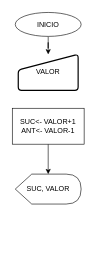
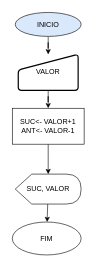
node "INICIO": fillcolor #ffffff -> #dae8fc
edge "VALOR" -> "SUC<- VALOR+1 ANT<- VALOR-1": added
edge "SUC, VALOR" -> "FIM": added
node "FIM": added
